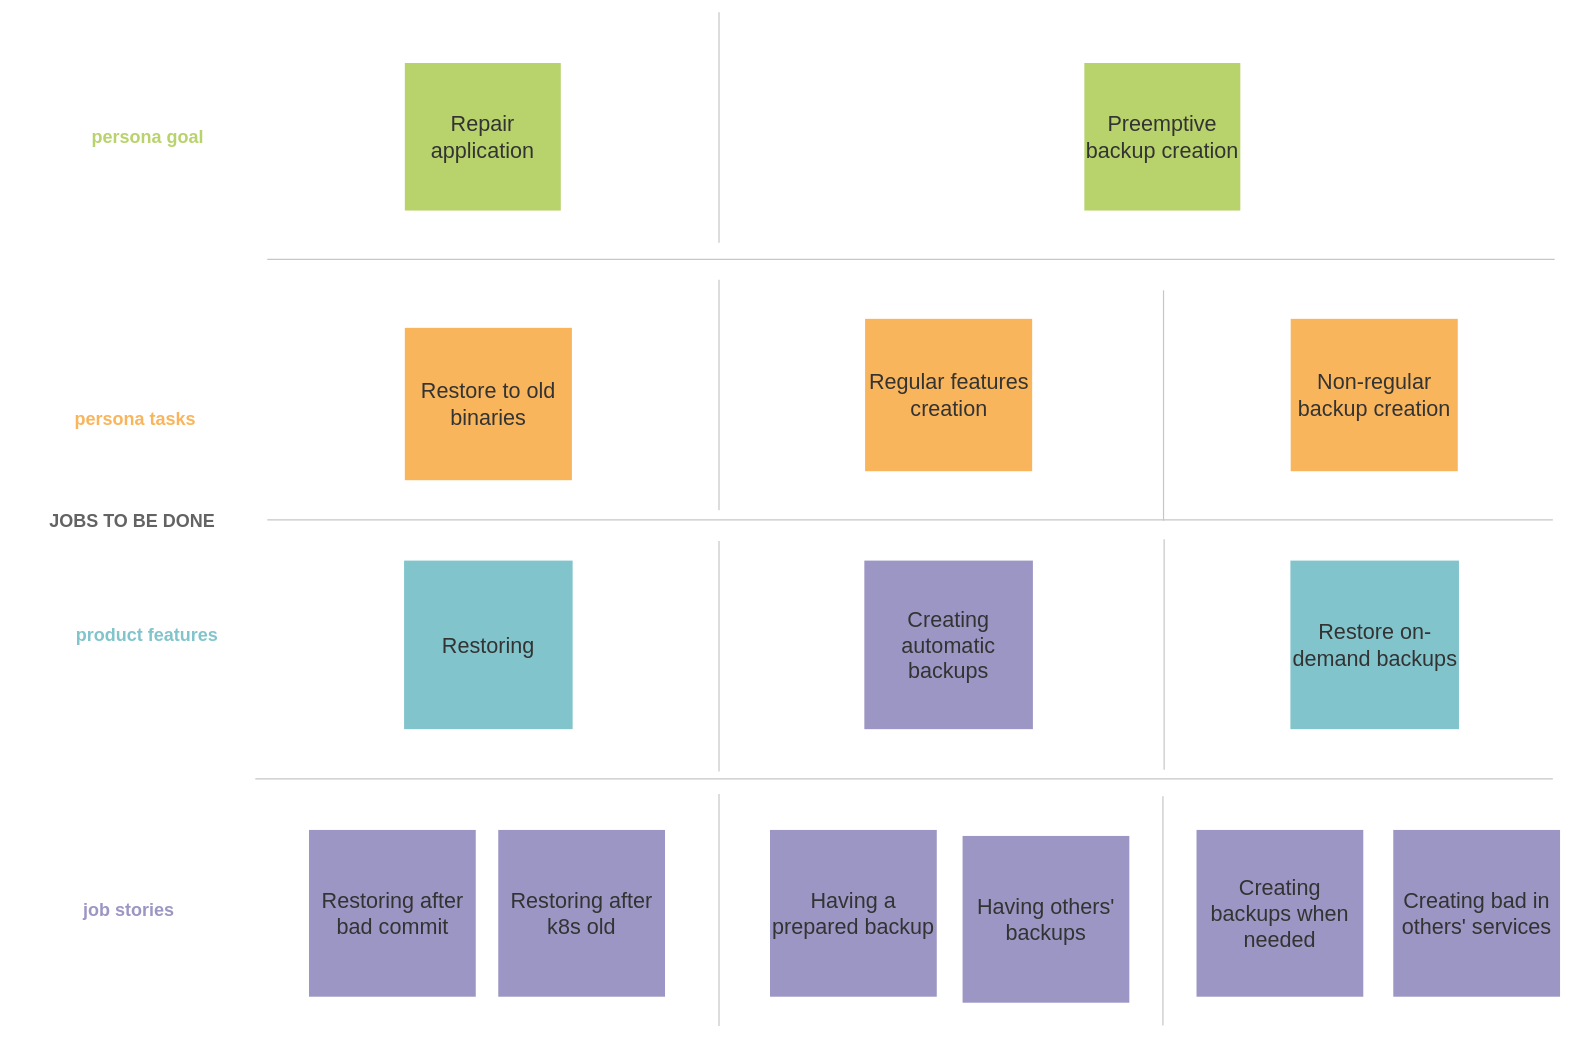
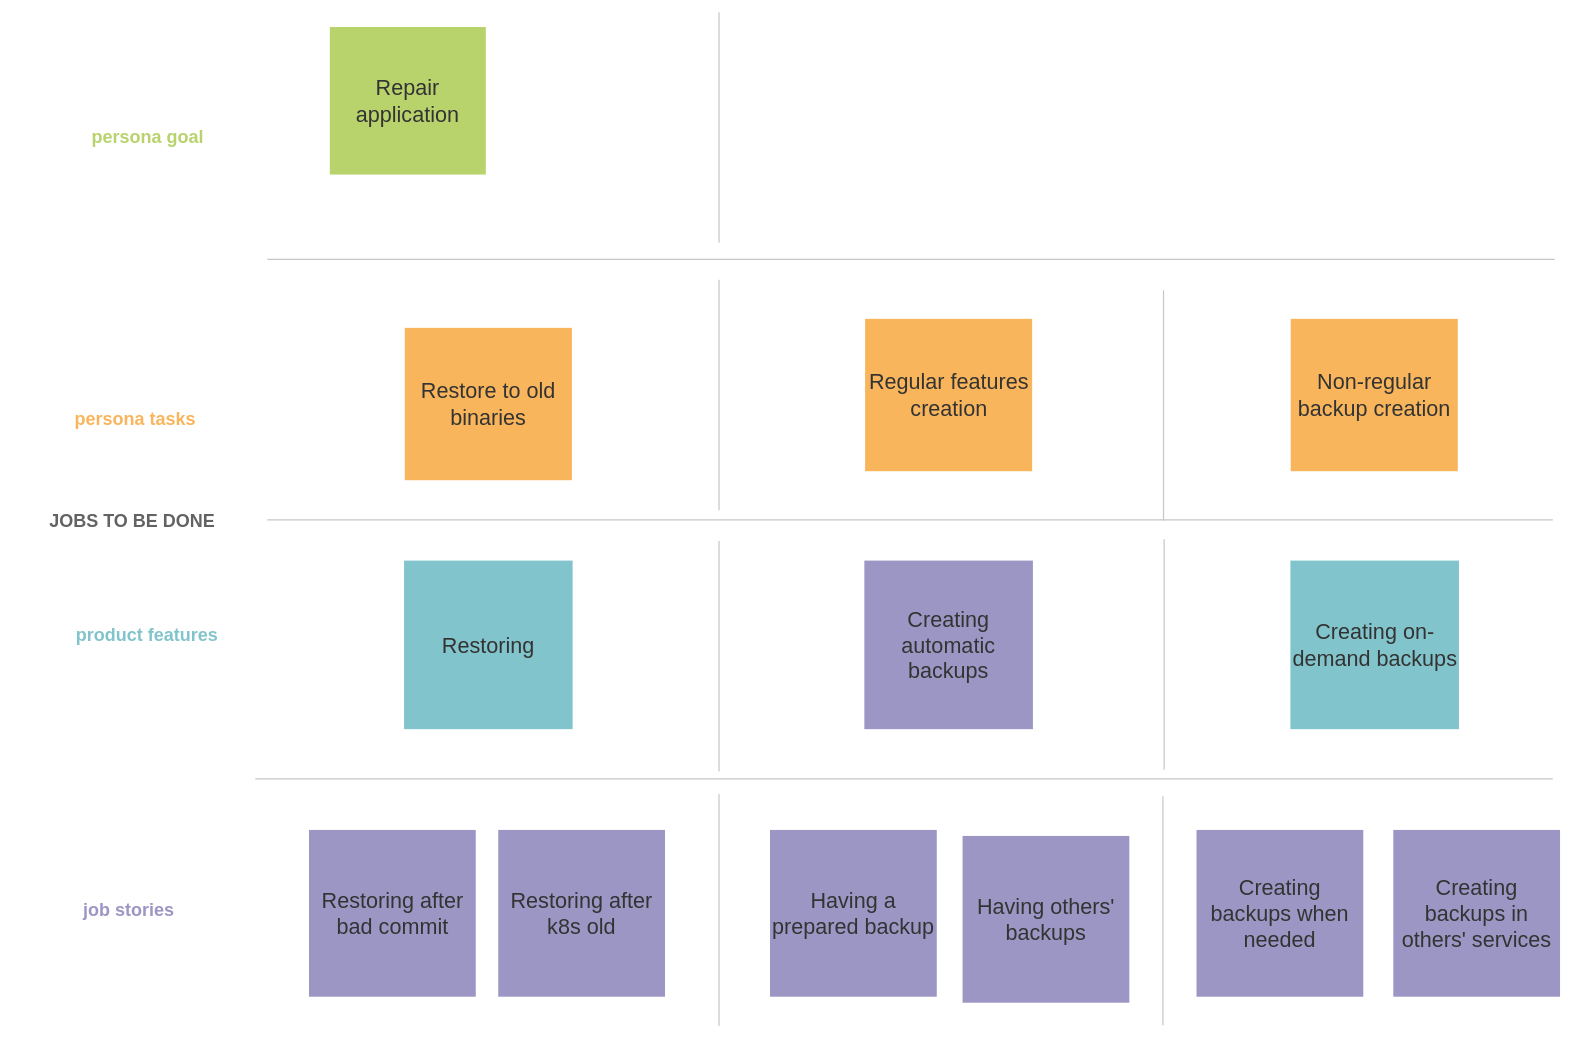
node "Repair application": moved (483, 137) -> (408, 101)
node "Preemptive backup creation": removed
node "Restore on-demand backups": label "Restore on-demand backups" -> "Creating on-demand backups"
node "Creating bad in others' services": label "Creating bad in others' services" -> "Creating backups in others' services"
